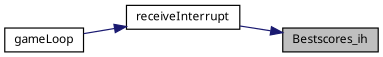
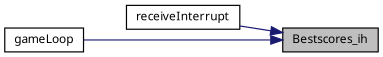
edge "gameLoop" -> "receiveInterrupt": now "gameLoop" -> "Bestscores_ih"
